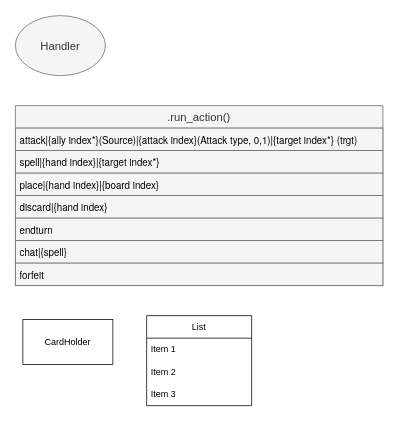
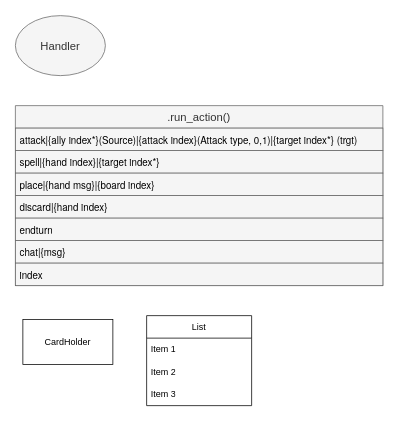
node "place|{hand index}|{board index}": label "place|{hand index}|{board index}" -> "place|{hand msg}|{board index}"
node "chat|{spell}": label "chat|{spell}" -> "chat|{msg}"
node "forfeit": label "forfeit" -> "index"
